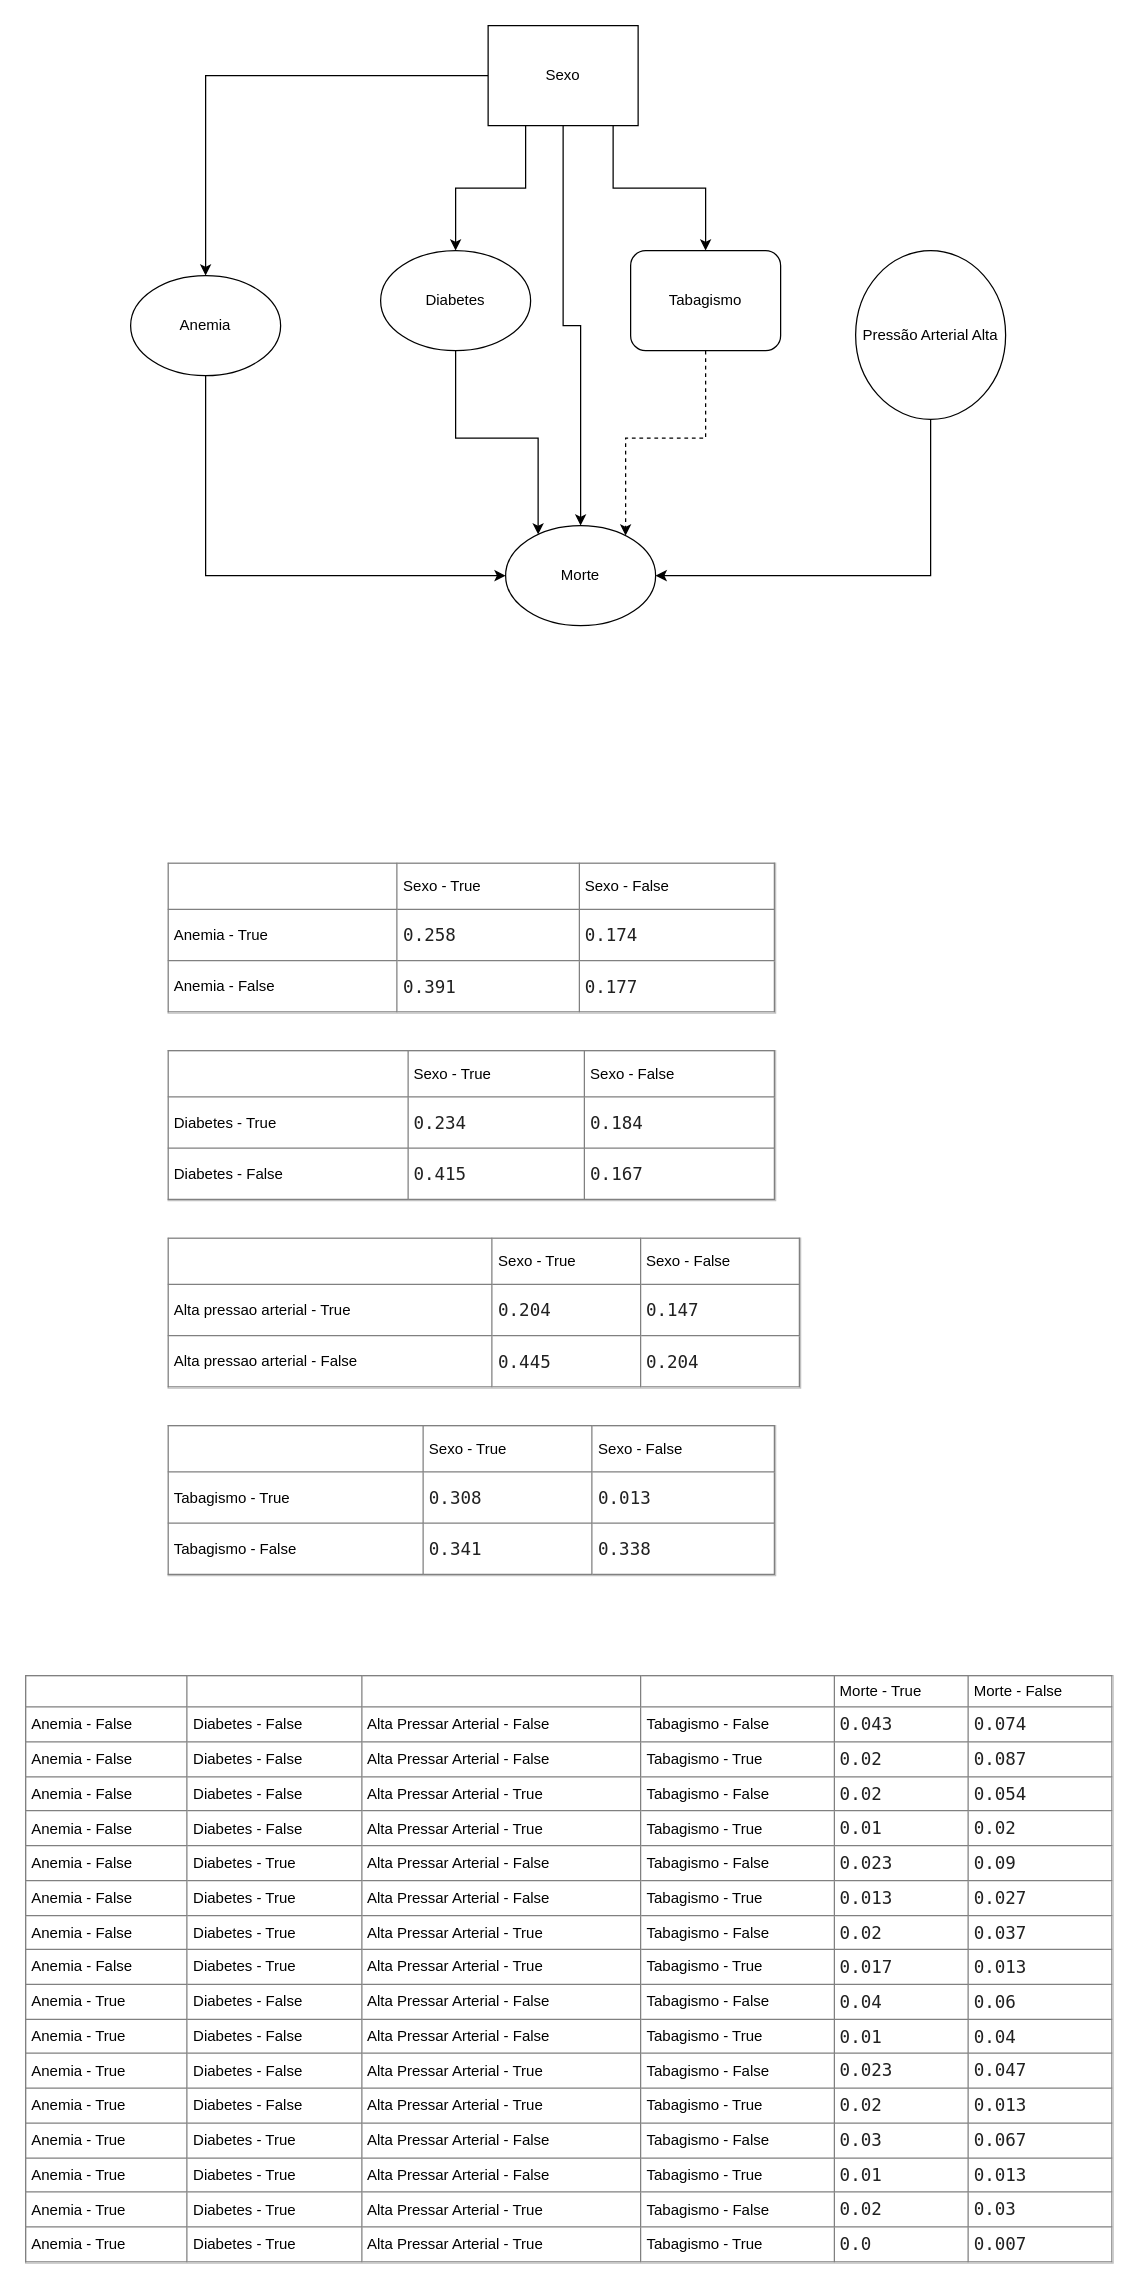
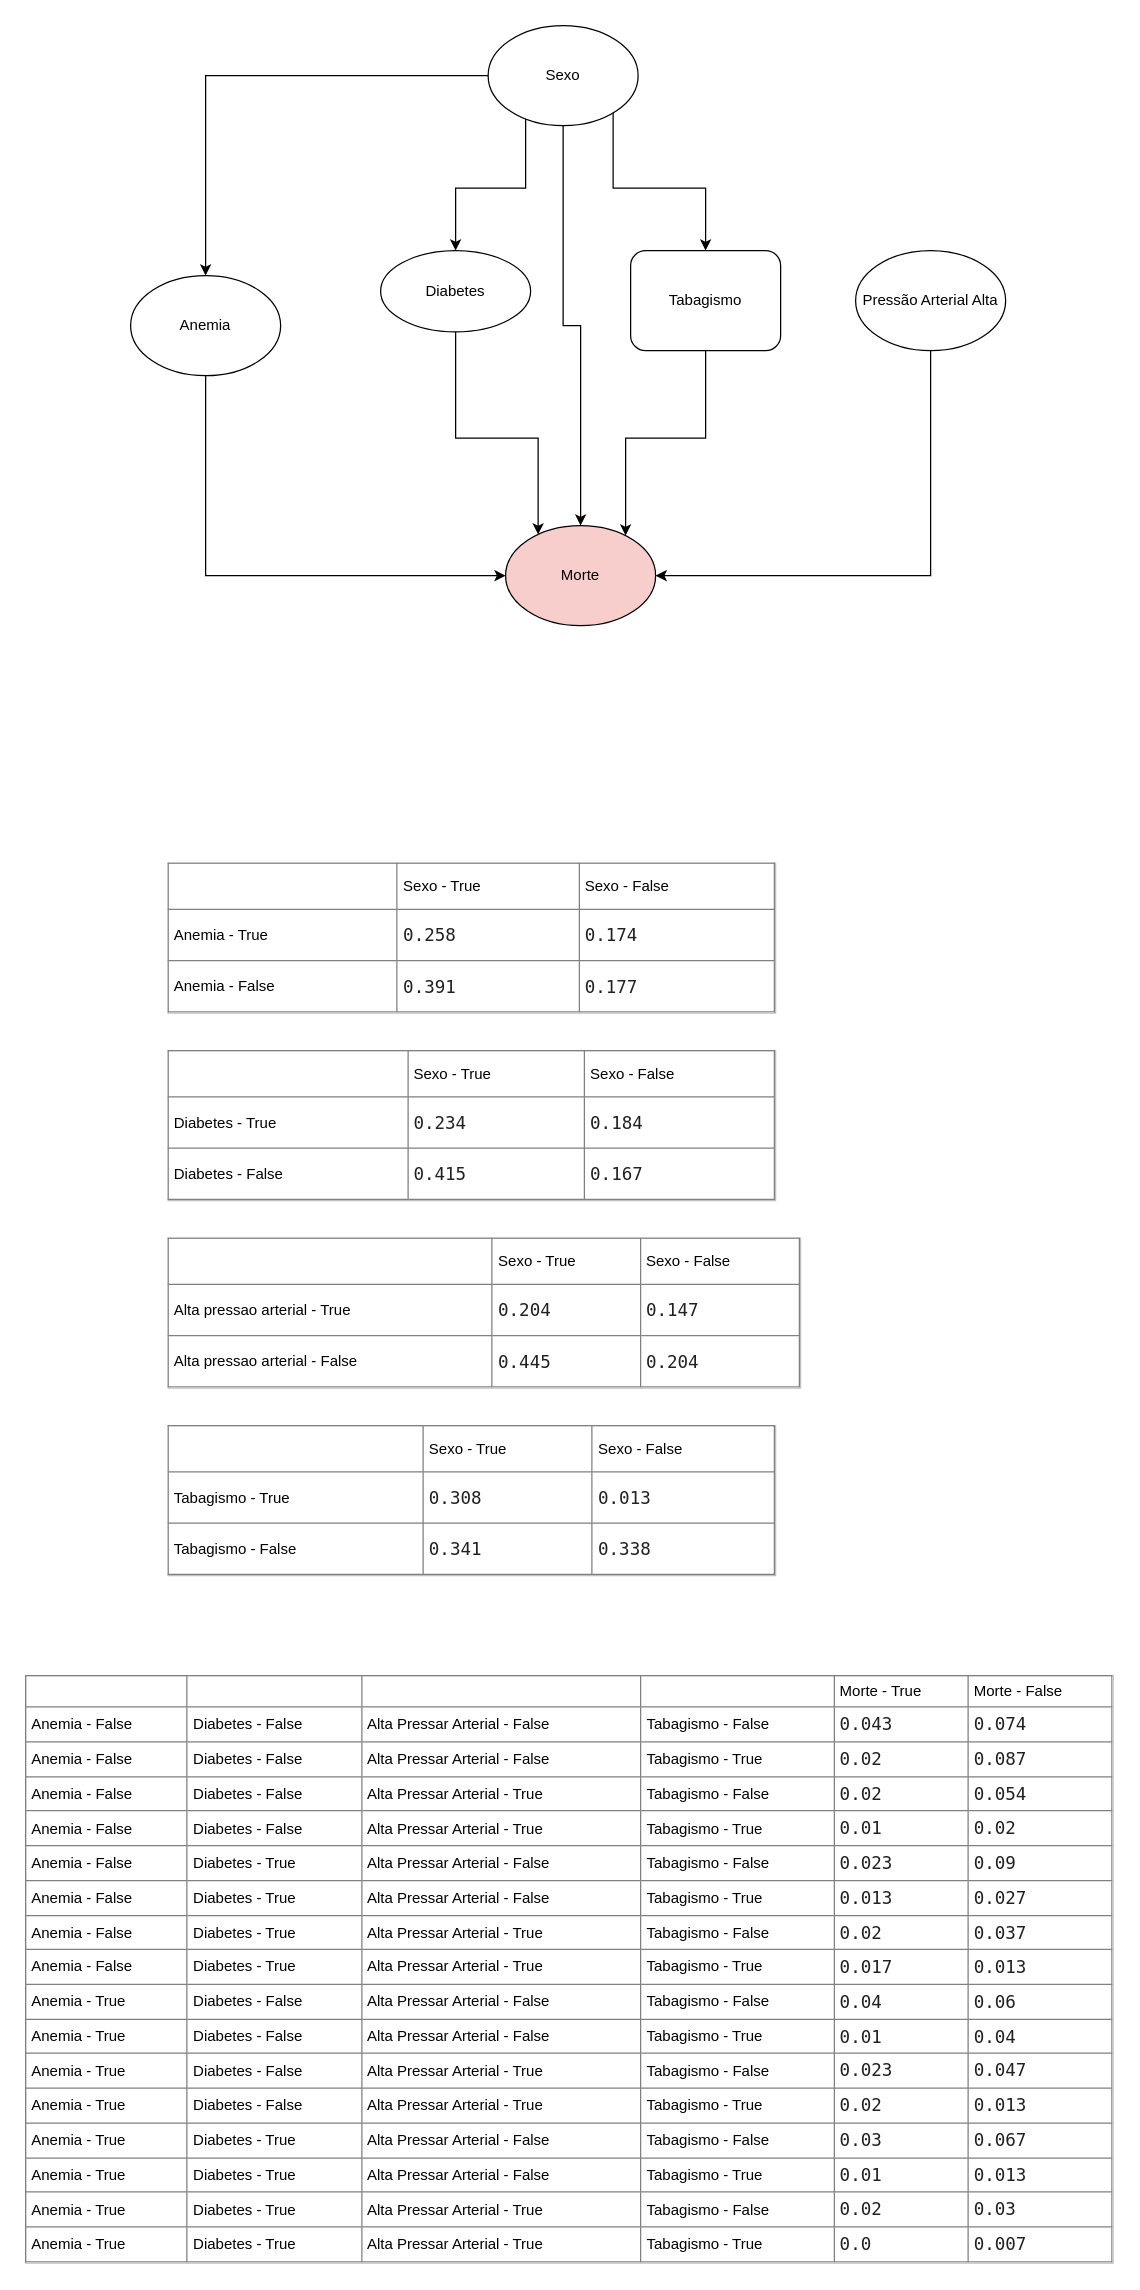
node "Sexo": shape rectangle -> ellipse
node "Diabetes": size 150x100 -> 150x81
node "Pressão Arterial Alta": size 150x169 -> 150x100
edge "Tabagismo" -> "Morte": style dashed -> solid
node "Morte": fillcolor #ffffff -> #f8cecc
